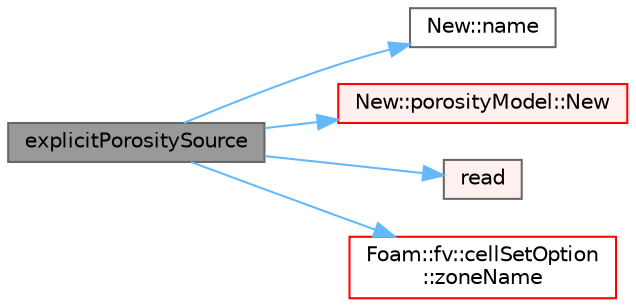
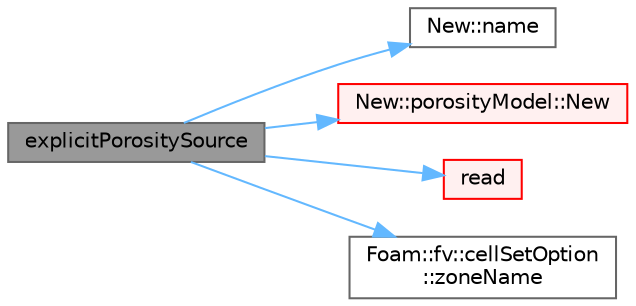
node "read": color grey40 -> red
node "Foam::fv::cellSetOption ::zoneName": color red -> grey40
